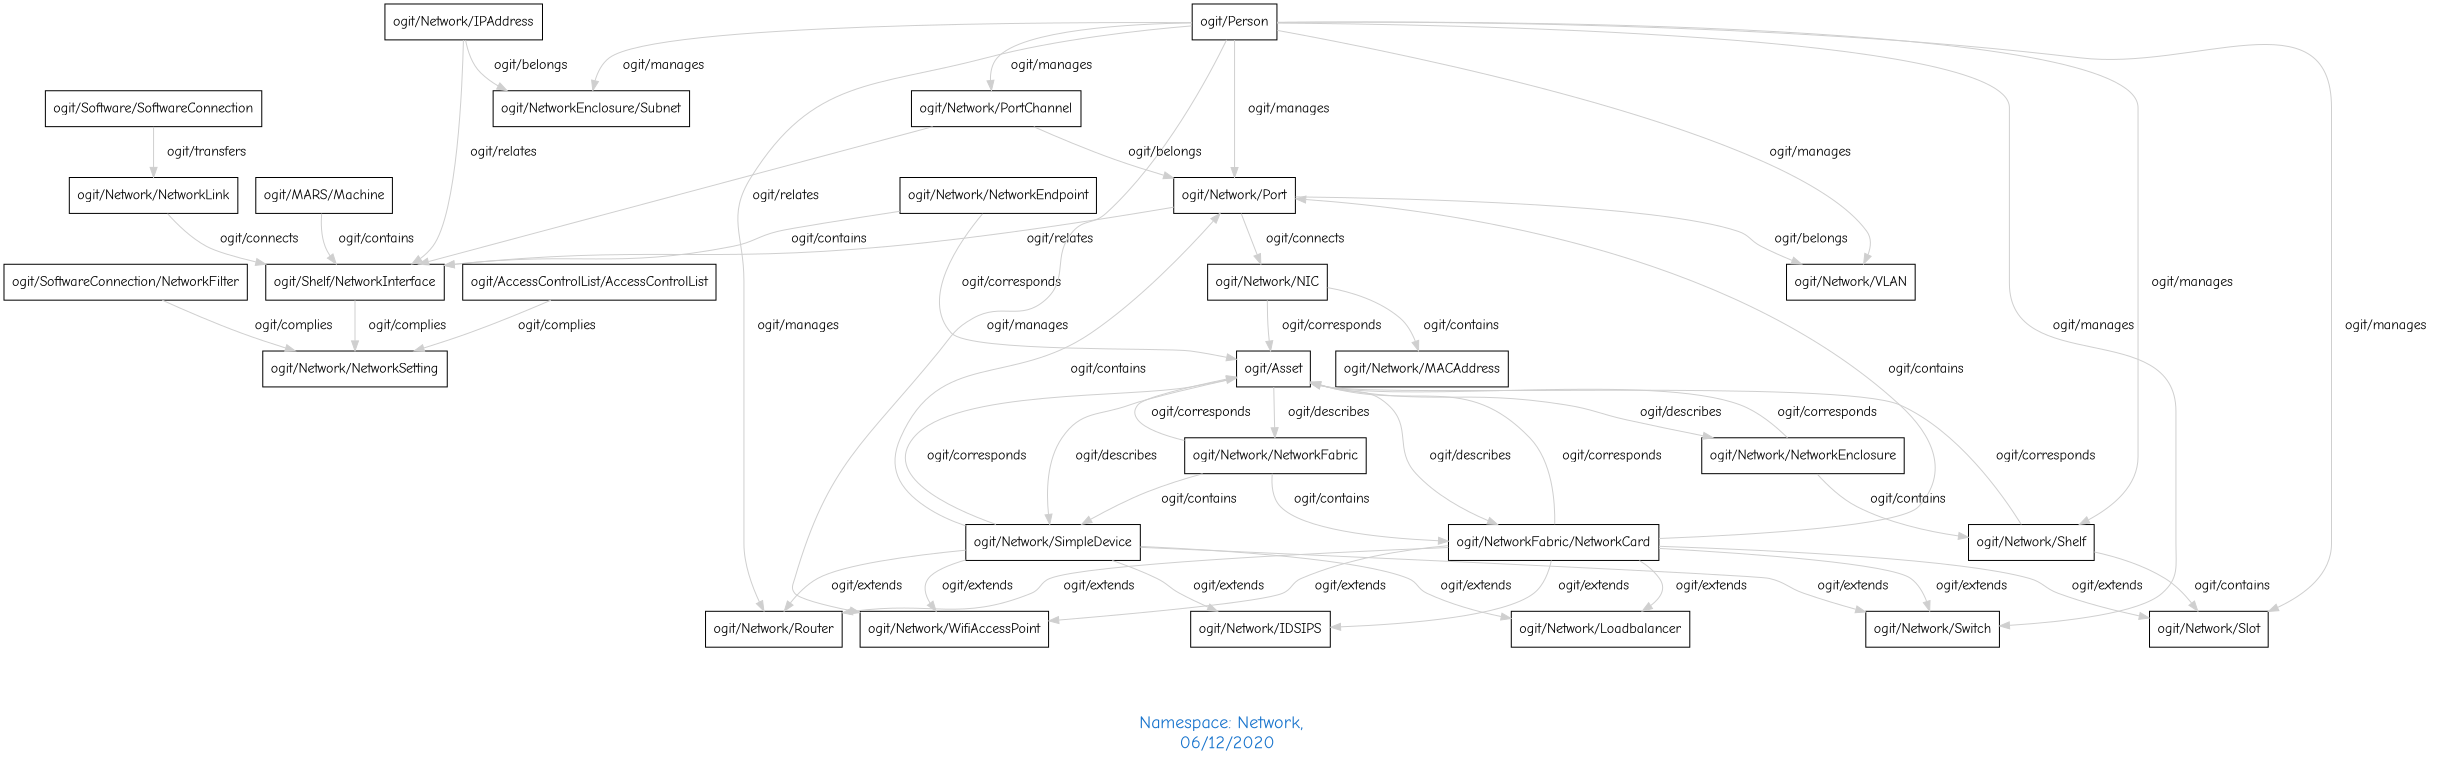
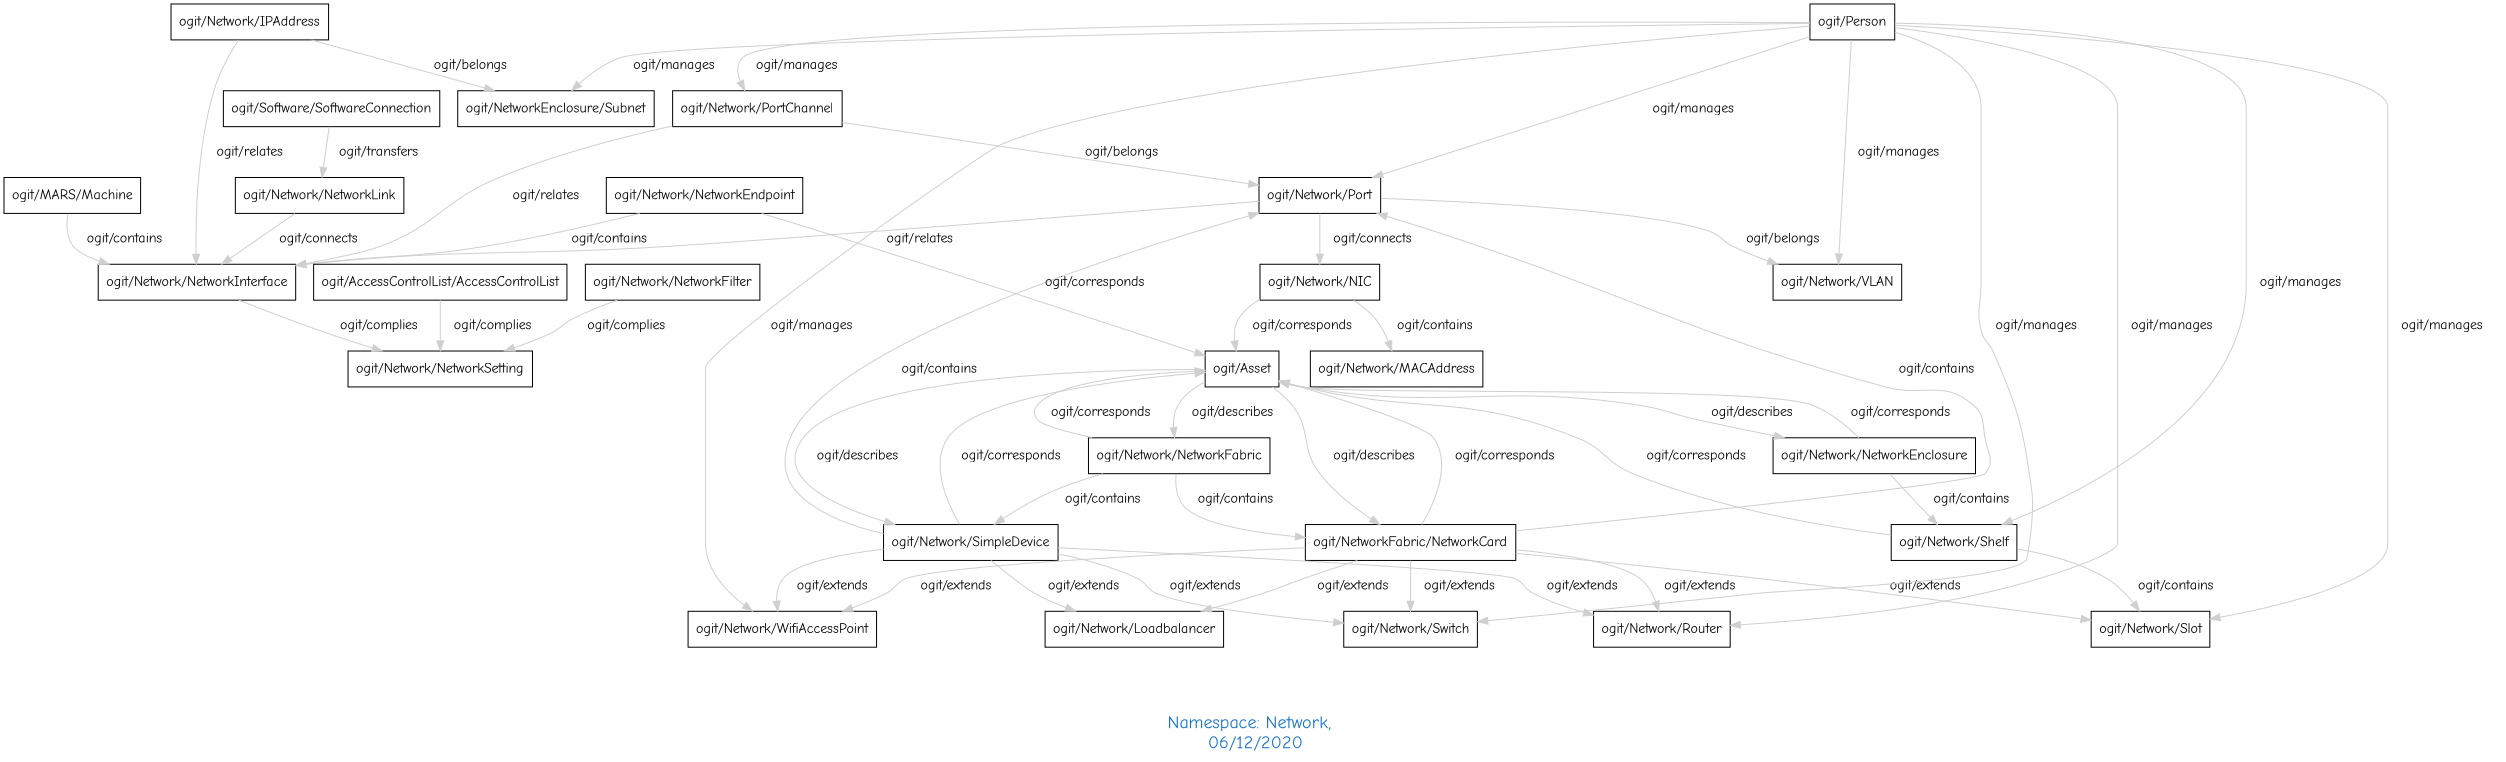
node "ogit/SoftwareConnection/NetworkFilter": label "ogit/SoftwareConnection/NetworkFilter" -> "ogit/Network/NetworkFilter"
node "ogit/Shelf/NetworkInterface": label "ogit/Shelf/NetworkInterface" -> "ogit/Network/NetworkInterface"
node "ogit/Network/IDSIPS": removed
